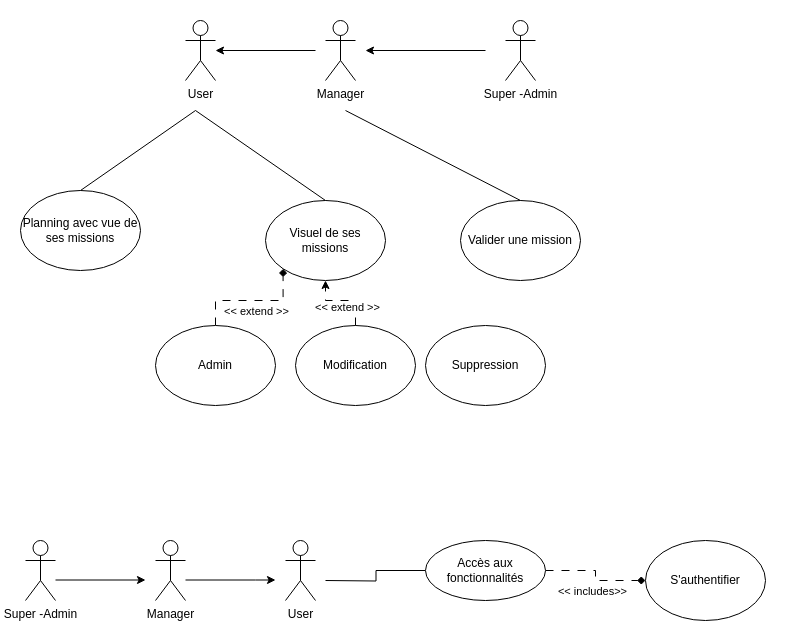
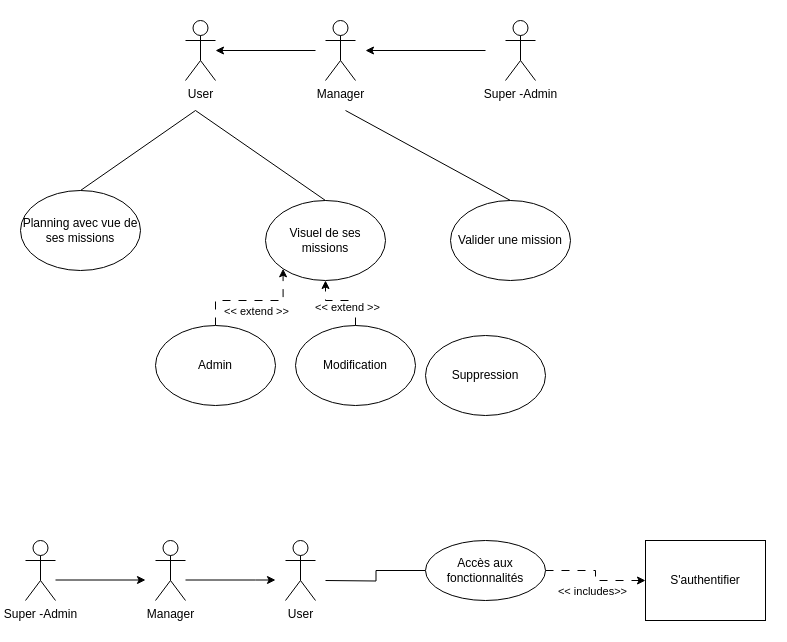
node "Valider une mission": moved (521, 241) -> (511, 241)
edge "Admin" -> "Visuel de ses missions": arrowhead diamond -> classic
node "Suppression": moved (486, 366) -> (486, 376)
edge "Accès aux fonctionnalités" -> "S'authentifier": arrowhead diamond -> classic
node "S'authentifier": shape ellipse -> rectangle
